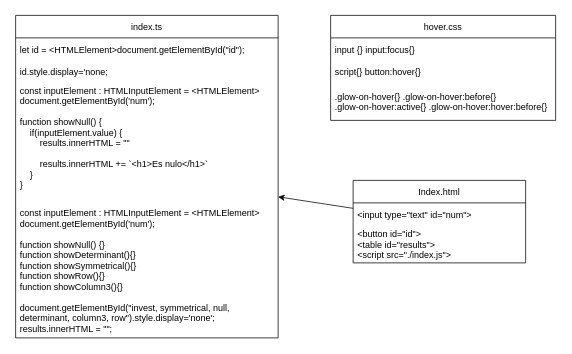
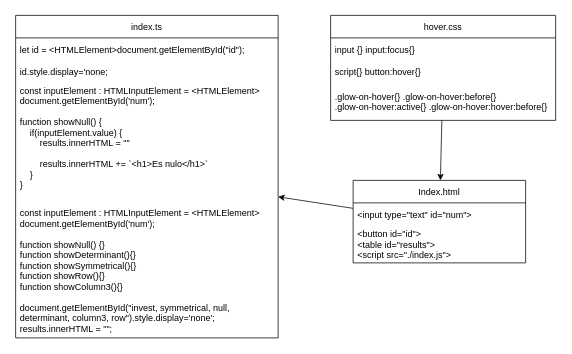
edge "hover.css" -> "Index.html": added
